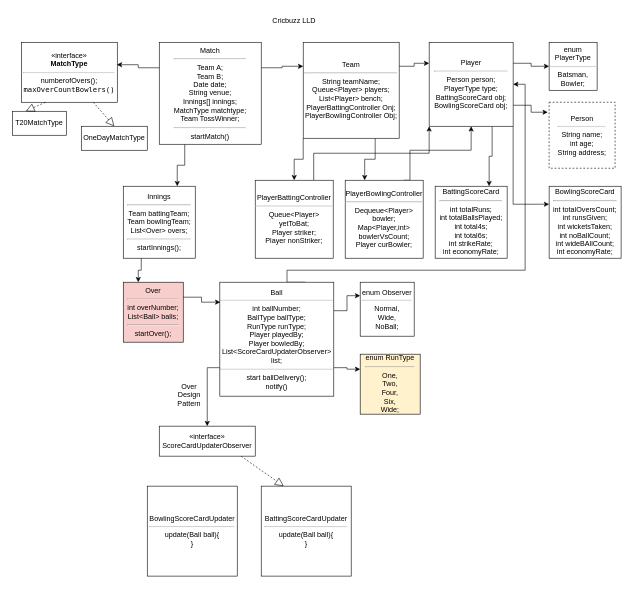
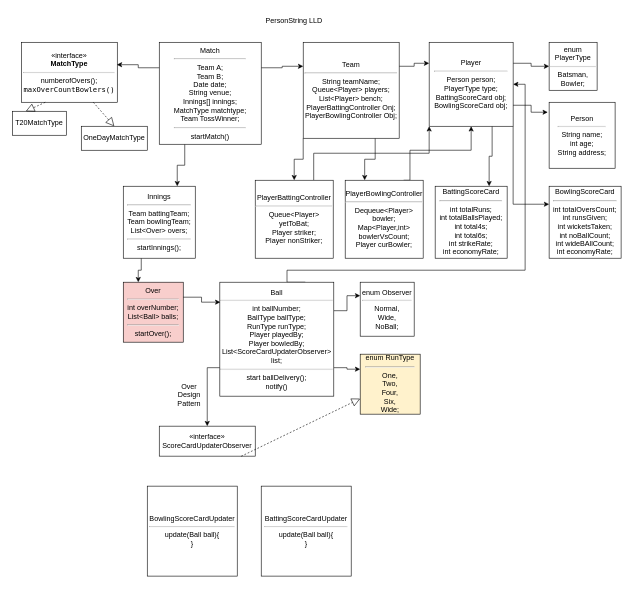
node "Cricbuzz LLD": label "Cricbuzz LLD" -> "PersonString LLD"
node "PersonString name; int age; String address;": style dashed -> solid
edge "«interface» ScoreCardUpdaterObserver" -> "BattingScoreCardUpdaterupdate(Ball ball){ }": now "«interface» ScoreCardUpdaterObserver" -> "enum RunTypeOne, Two, Four, Six, Wide;"
